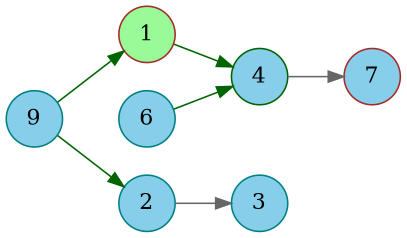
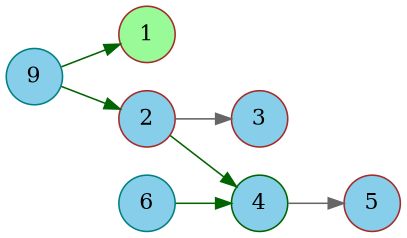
edge "1" -> "4": now "2" -> "4"
node "7": label "7" -> "5"
node "2": color teal -> brown
node "3": color teal -> brown
